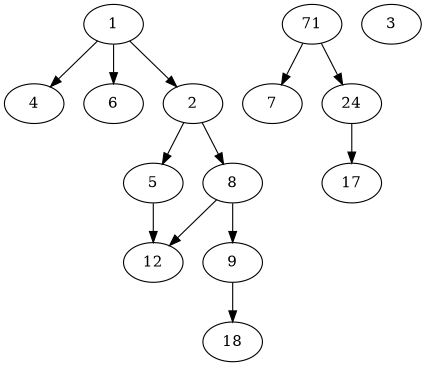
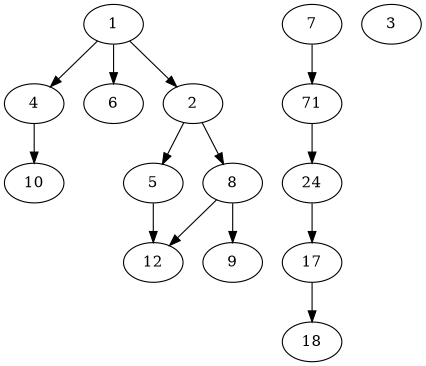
edge "71" -> "7": reversed
node "10": added
edge "9" -> "18": now "17" -> "18"
